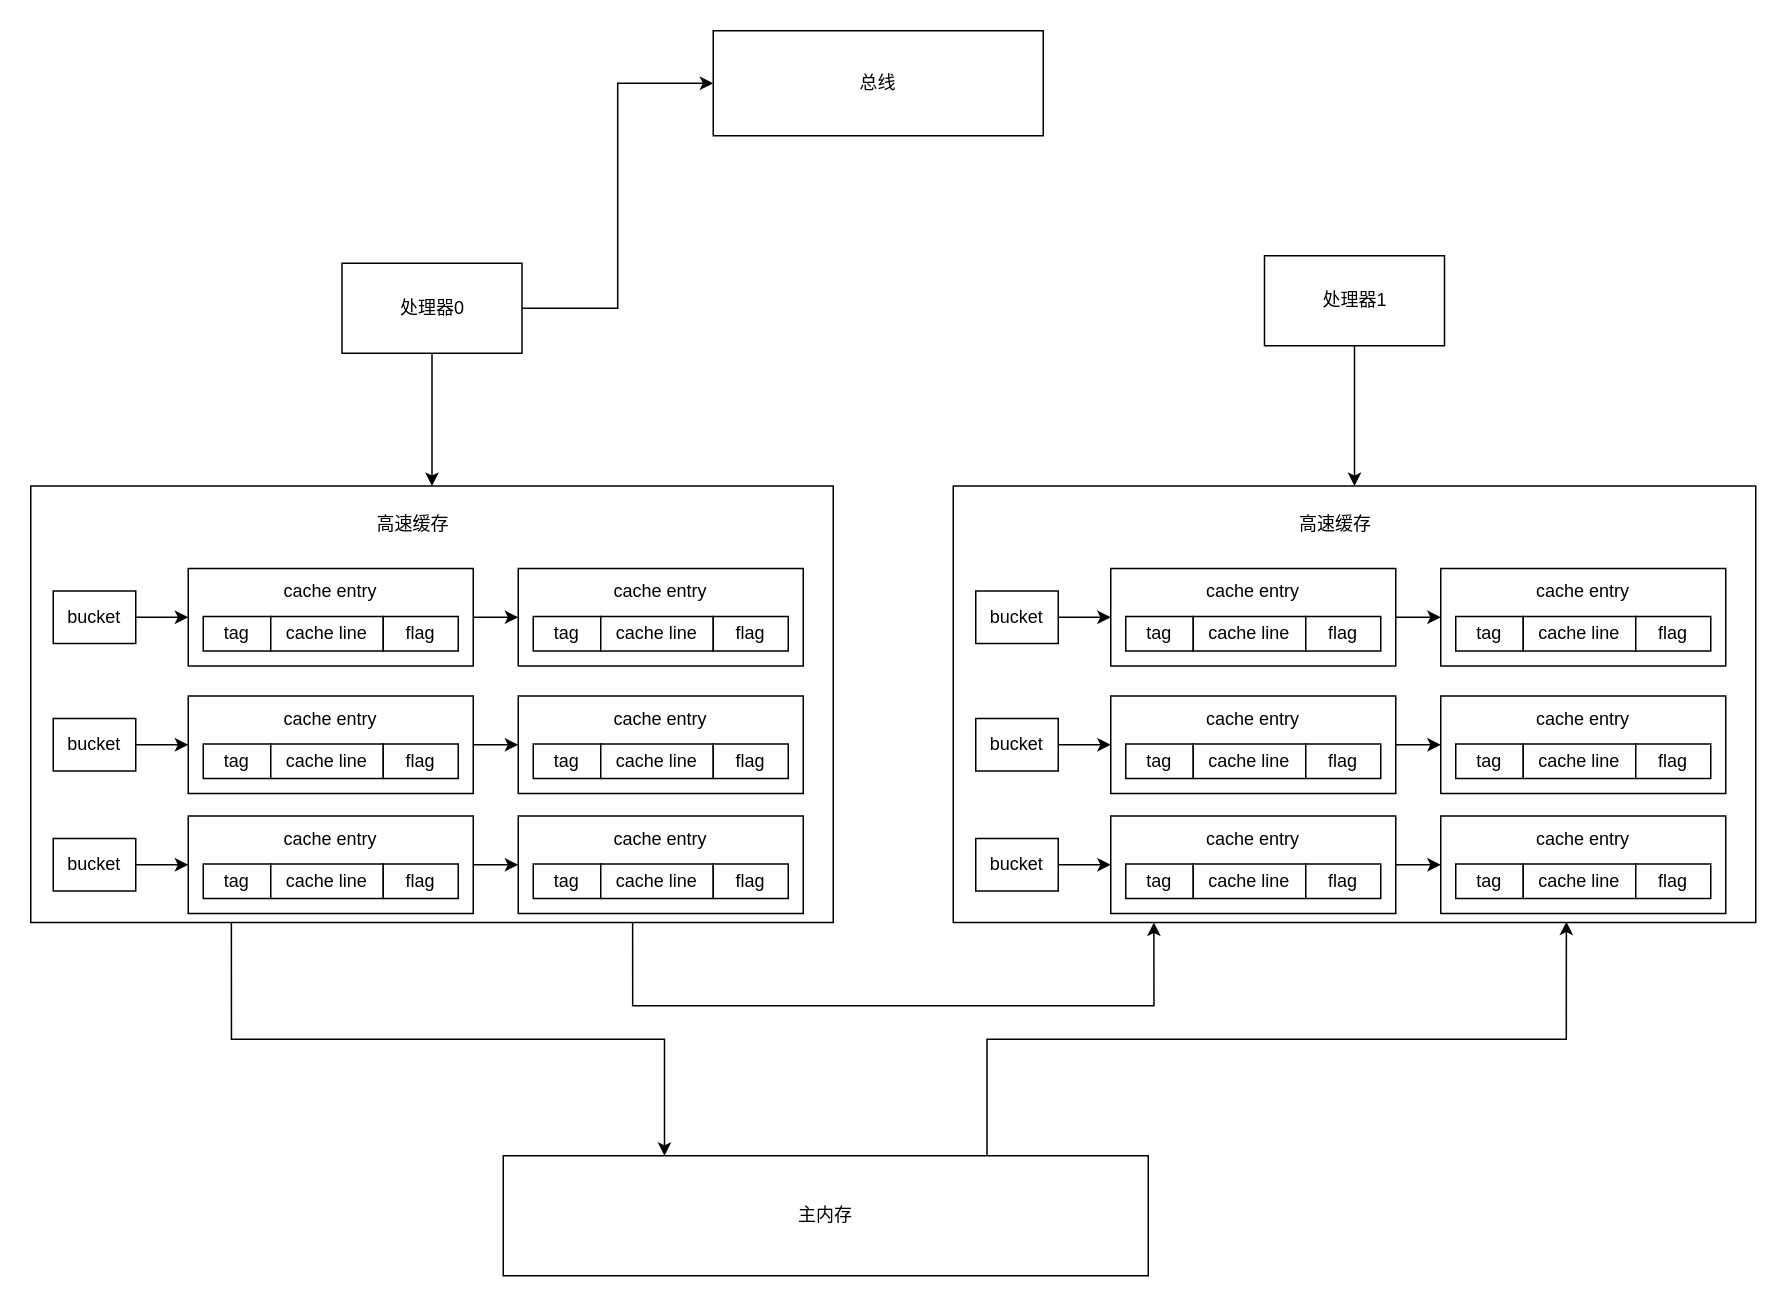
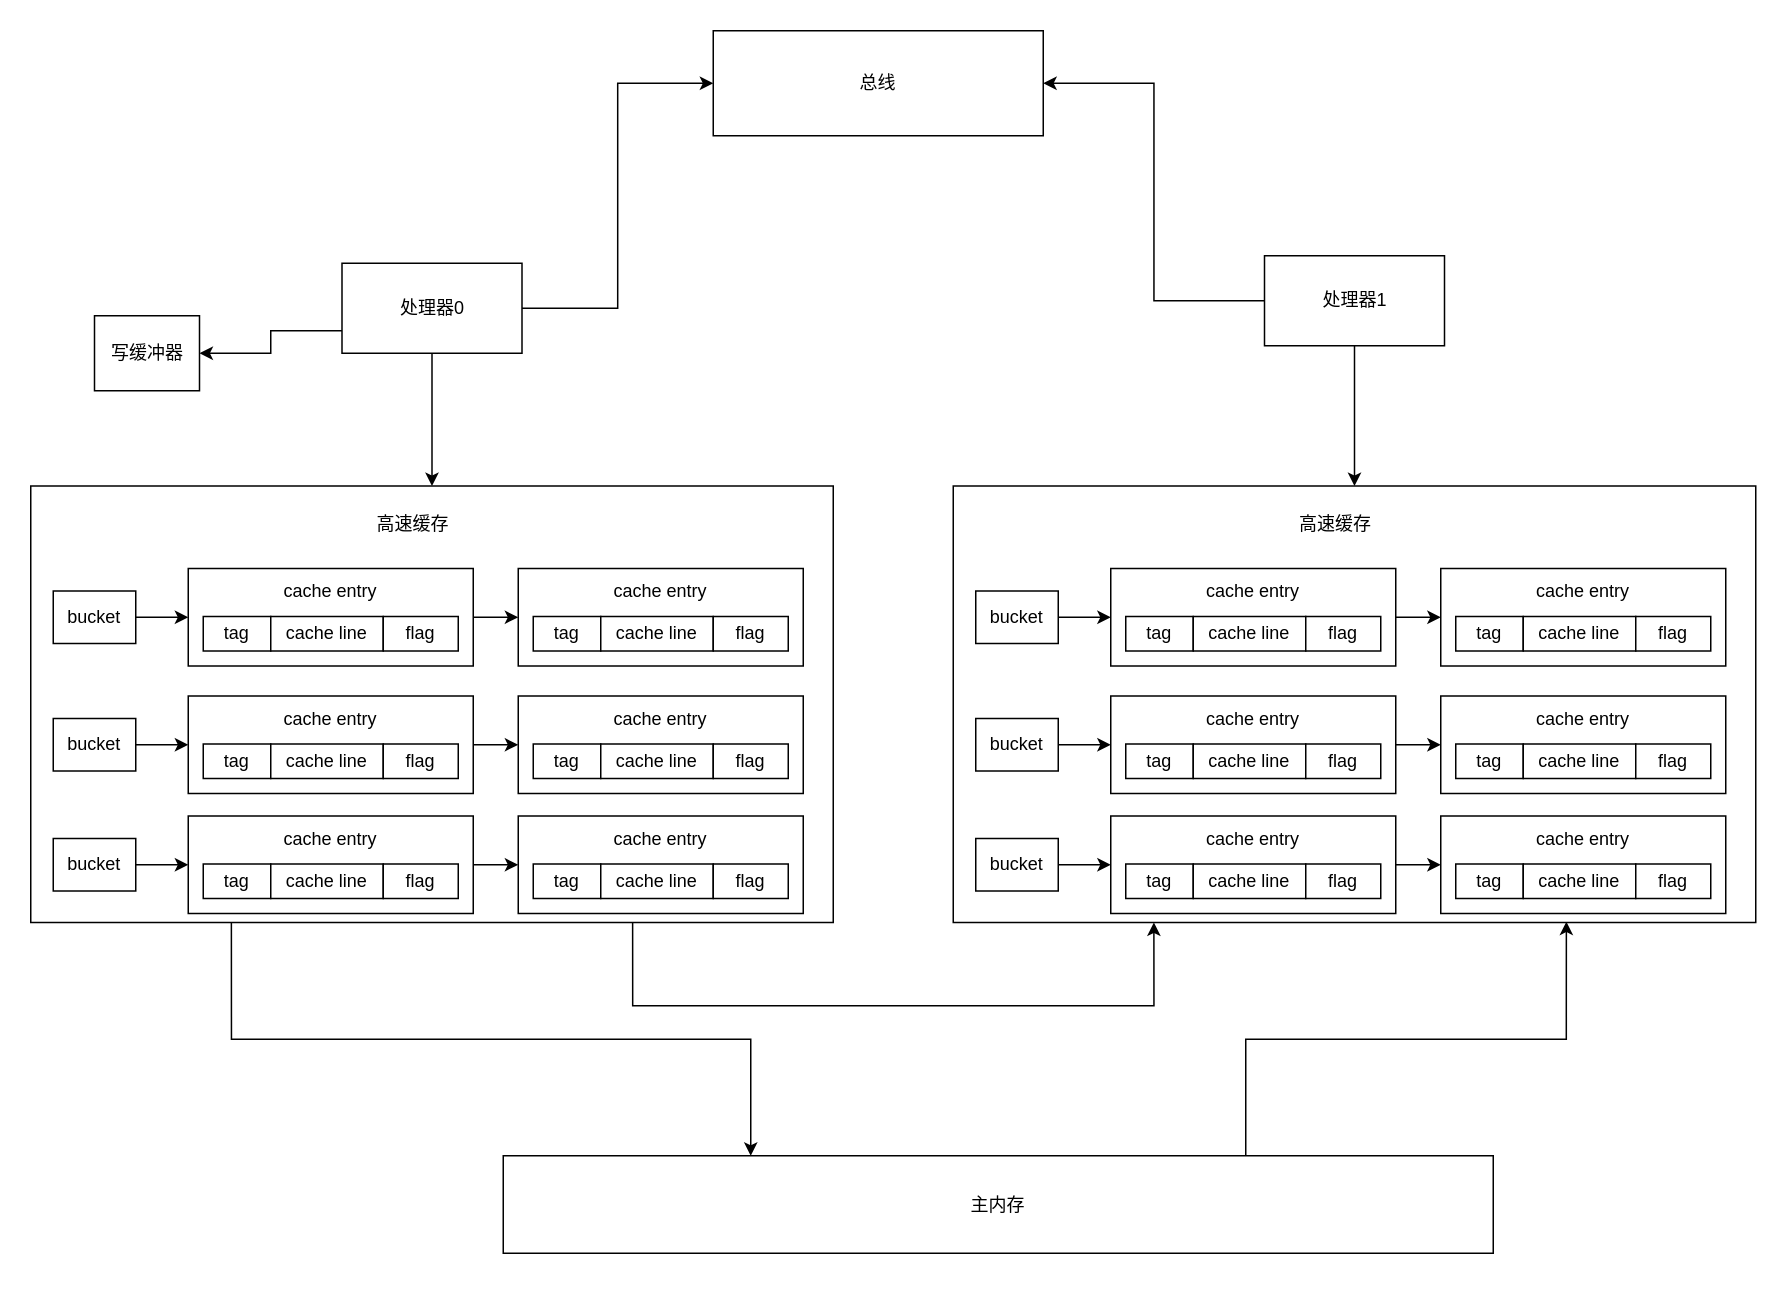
edge "处理器1" -> "总线": added
edge "处理器0" -> "写缓冲器": added
node "写缓冲器": added
node "主内存": size 645x120 -> 990x98
